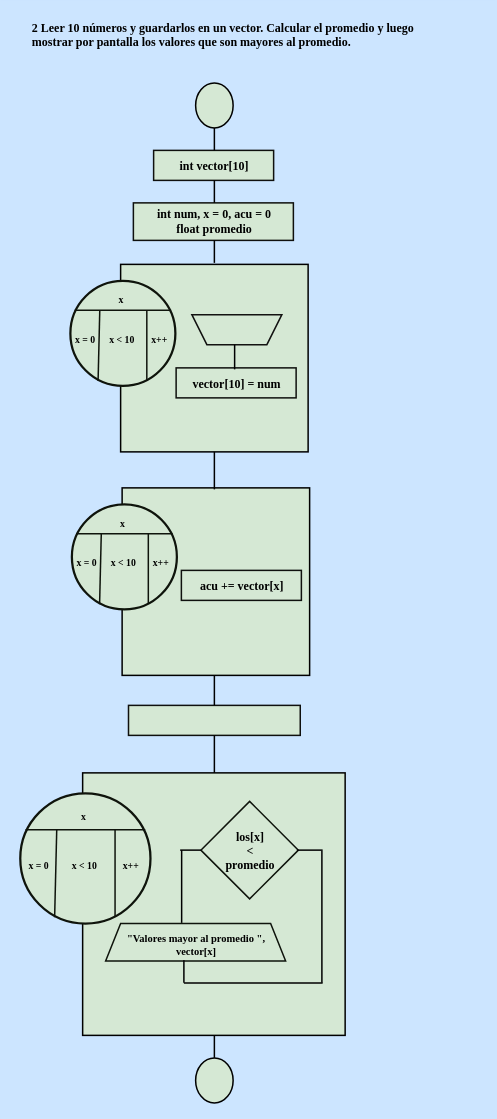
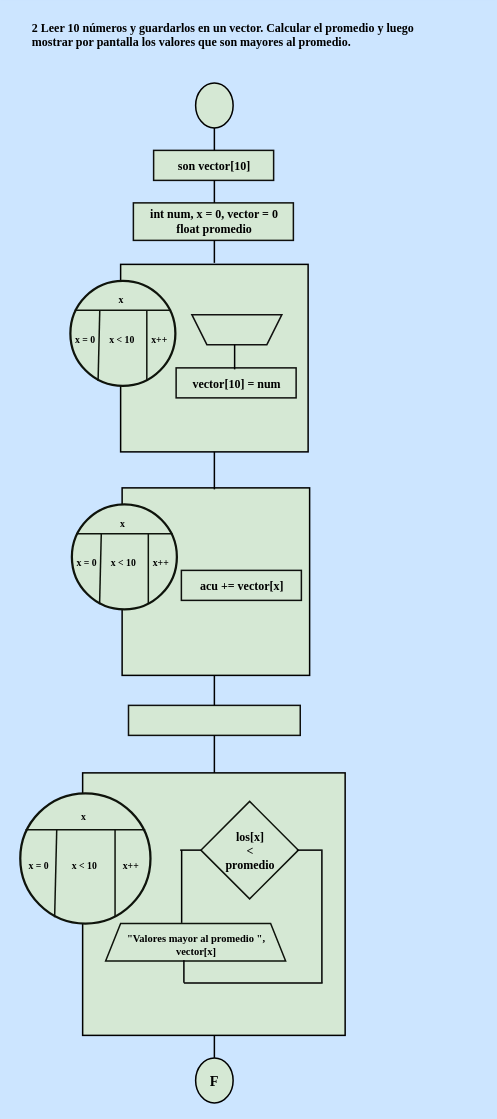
node "int vector[10]": label "int vector[10]" -> "son vector[10]"
node "int num, x = 0, acu = 0 float promedio": label "int num, x = 0, acu = 0 float promedio" -> "int num, x = 0, vector = 0 float promedio"
node "F": added
